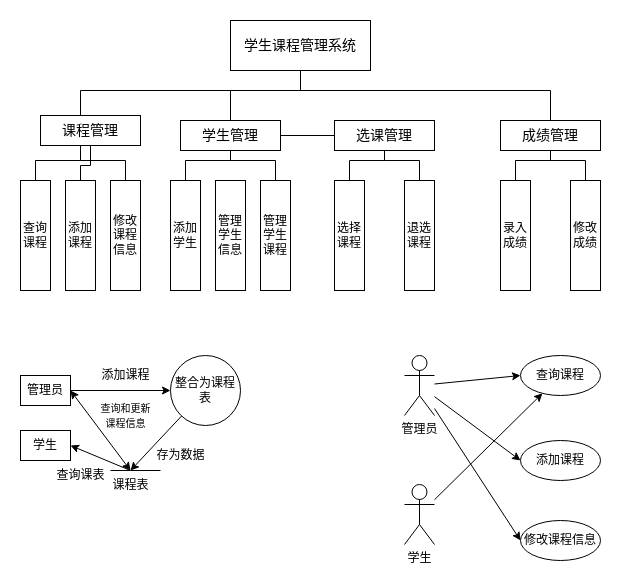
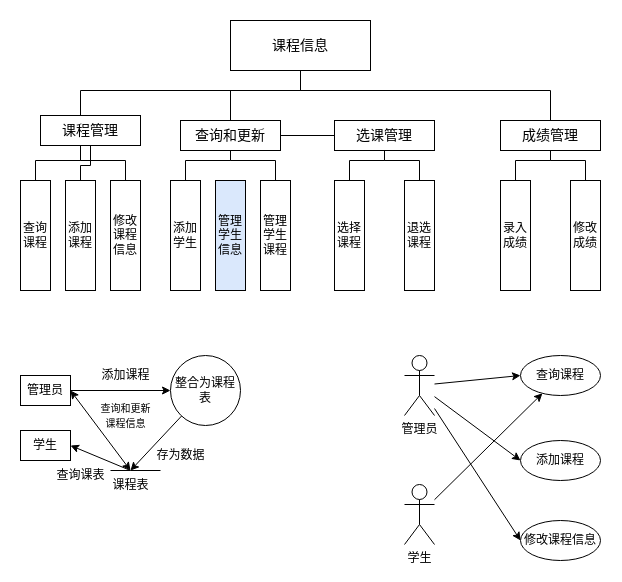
node "学生课程管理系统": label "学生课程管理系统" -> "课程信息"
node "学生管理": label "学生管理" -> "查询和更新"
node "管理学生信息": fillcolor #ffffff -> #dae8fc
